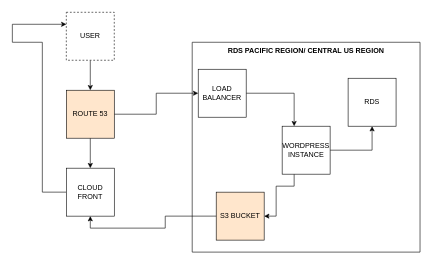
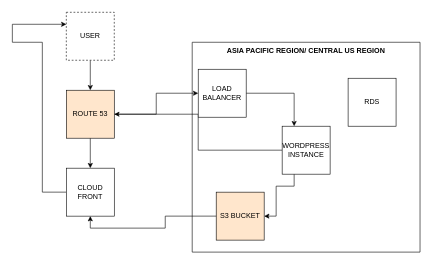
node "RDS PACIFIC REGION/ CENTRAL US REGION": label "RDS PACIFIC REGION/ CENTRAL US REGION" -> "ASIA PACIFIC REGION/ CENTRAL US REGION"
edge "WORDPRESS INSTANCE" -> "RDS": now "WORDPRESS INSTANCE" -> "ROUTE 53"
